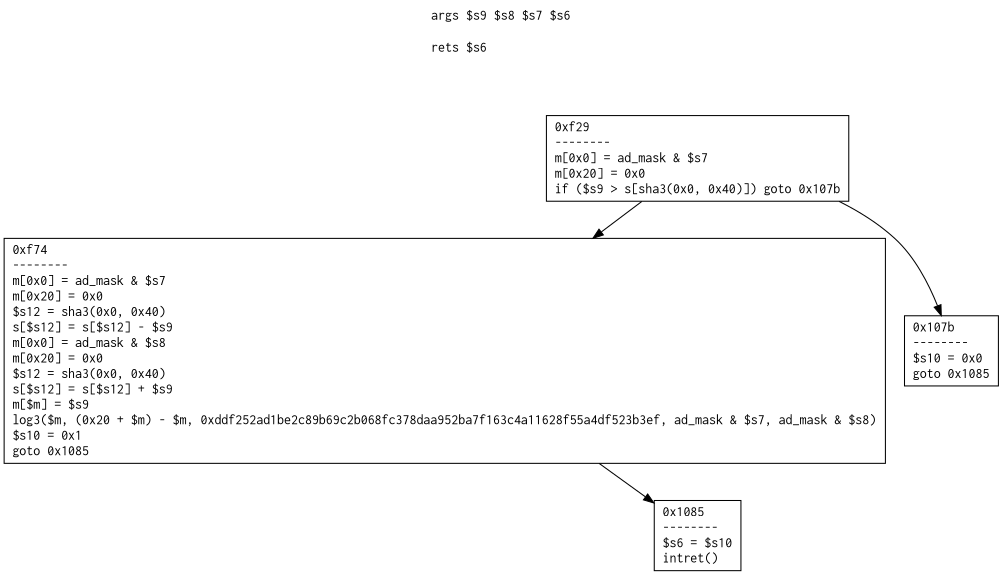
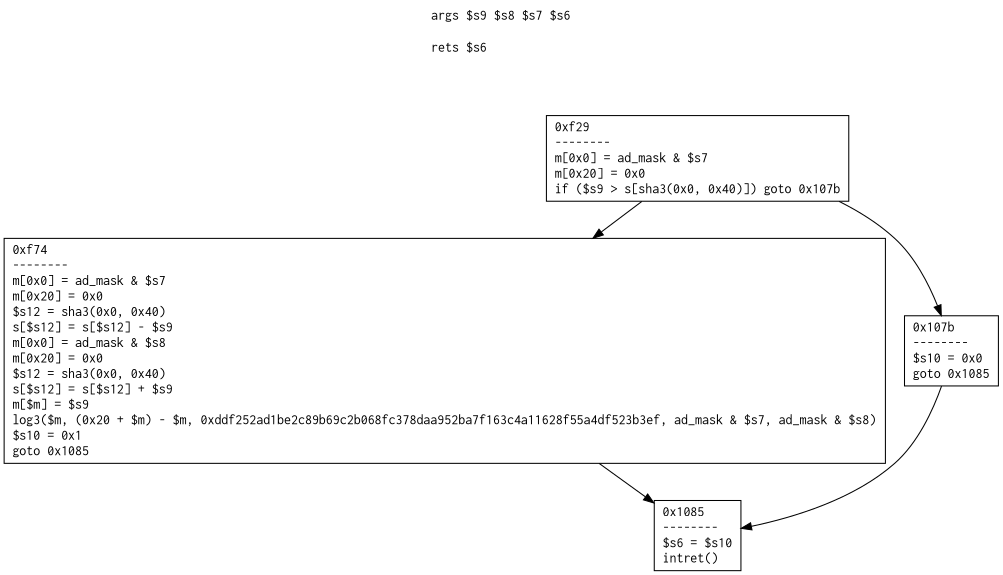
edge "0x107b -------- $s10 = 0x0 goto 0x1085" -> "0x1085 -------- $s6 = $s10 intret()": added
